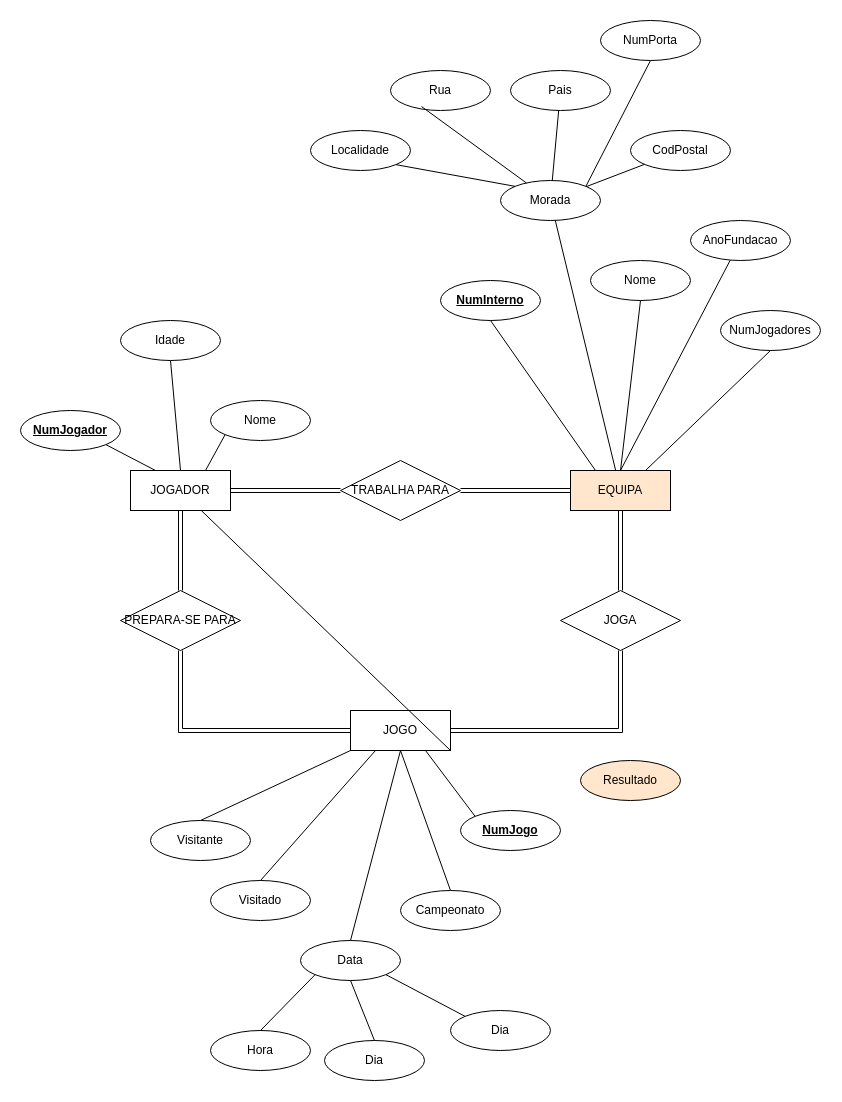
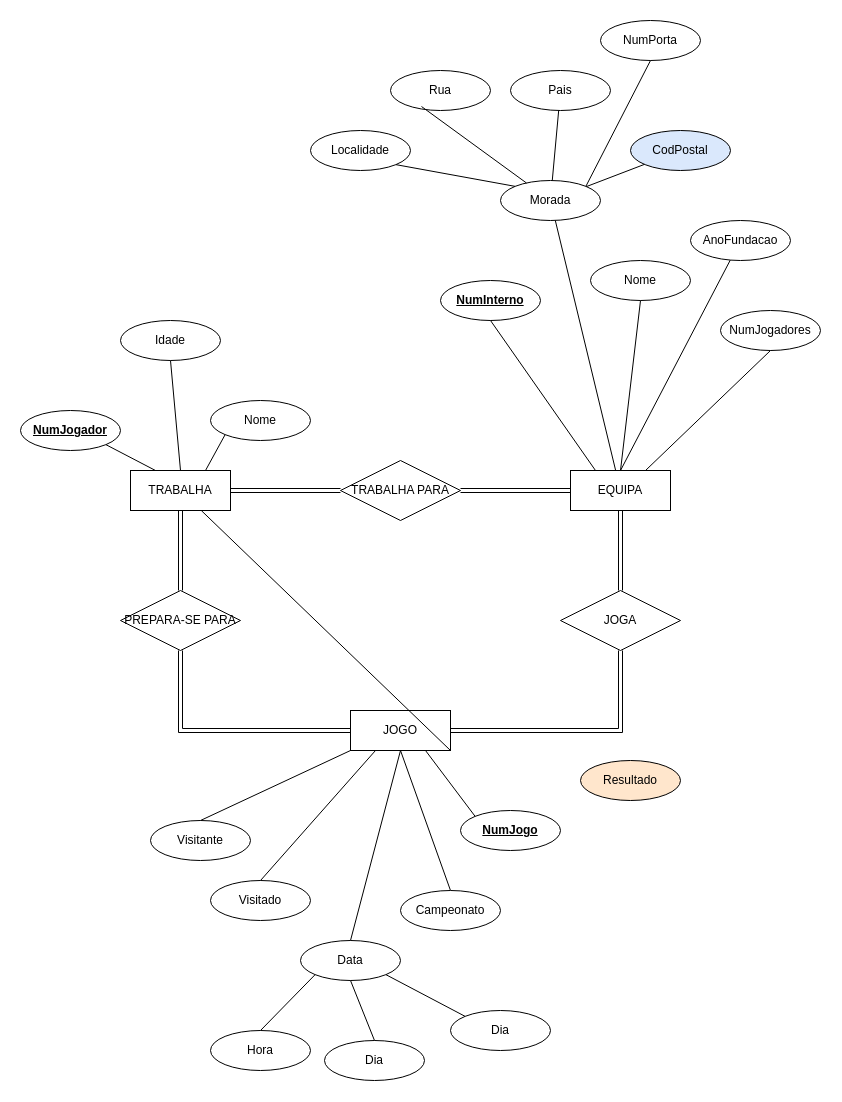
node "CodPostal": fillcolor #ffffff -> #dae8fc
node "JOGADOR": label "JOGADOR" -> "TRABALHA"
node "EQUIPA": fillcolor #ffe6cc -> #ffffff
